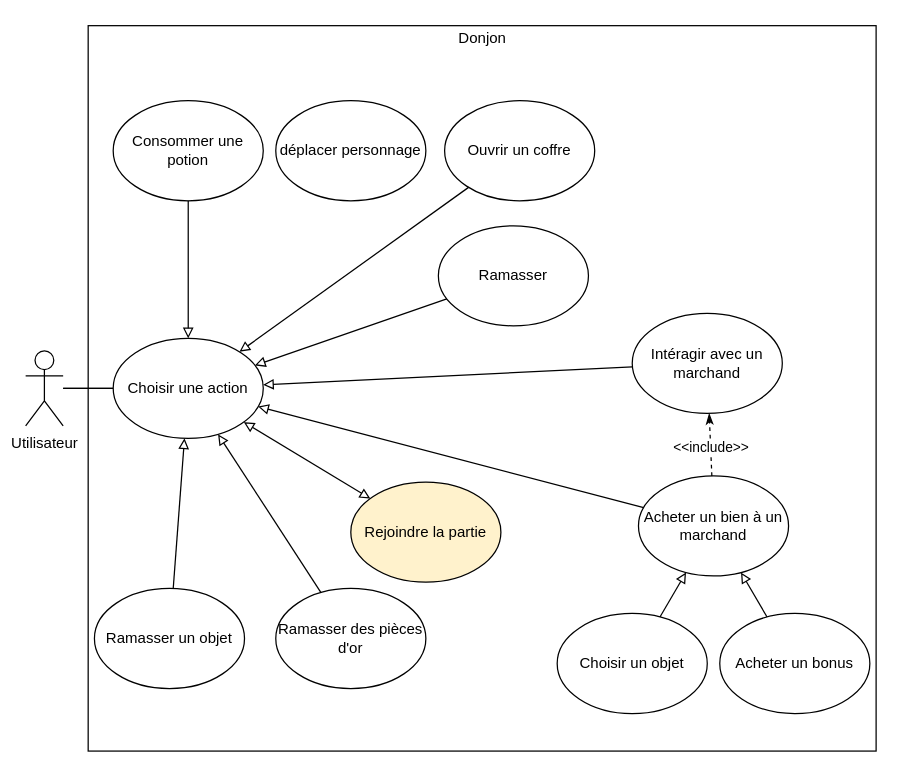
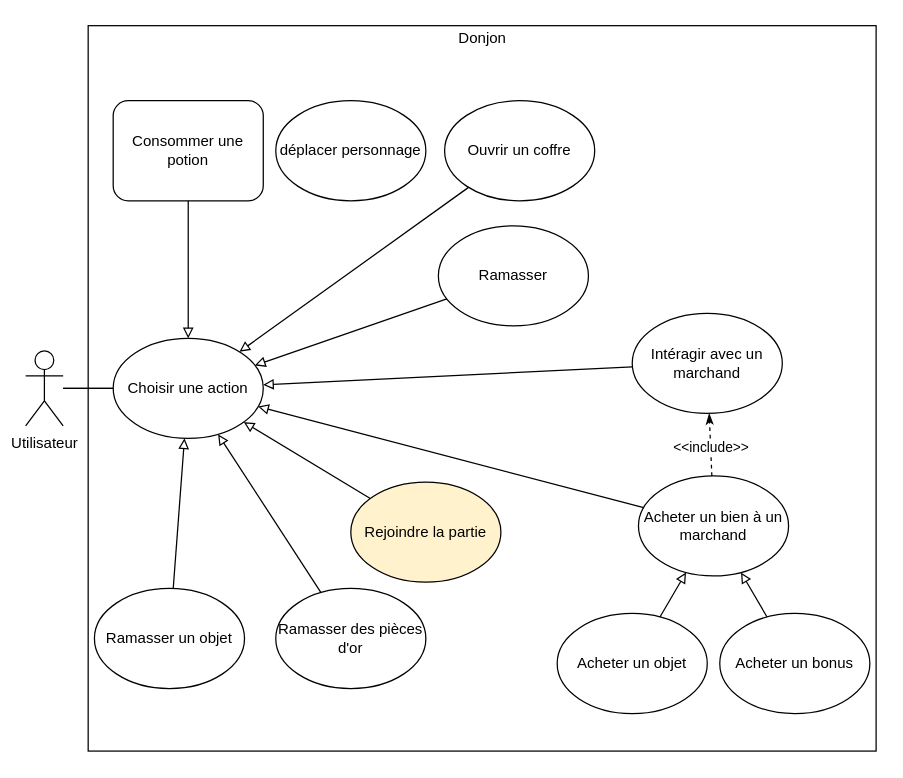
node "Consommer une potion": shape ellipse -> rounded rectangle
edge "Choisir une action" -- "Rejoindre la partie": arrowhead block -> none
node "Choisir un objet": label "Choisir un objet" -> "Acheter un objet"
